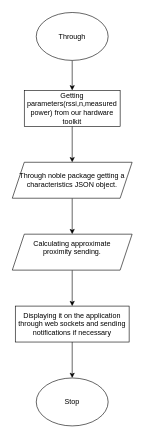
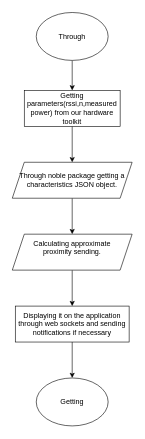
node "Stop": label "Stop" -> "Getting"
